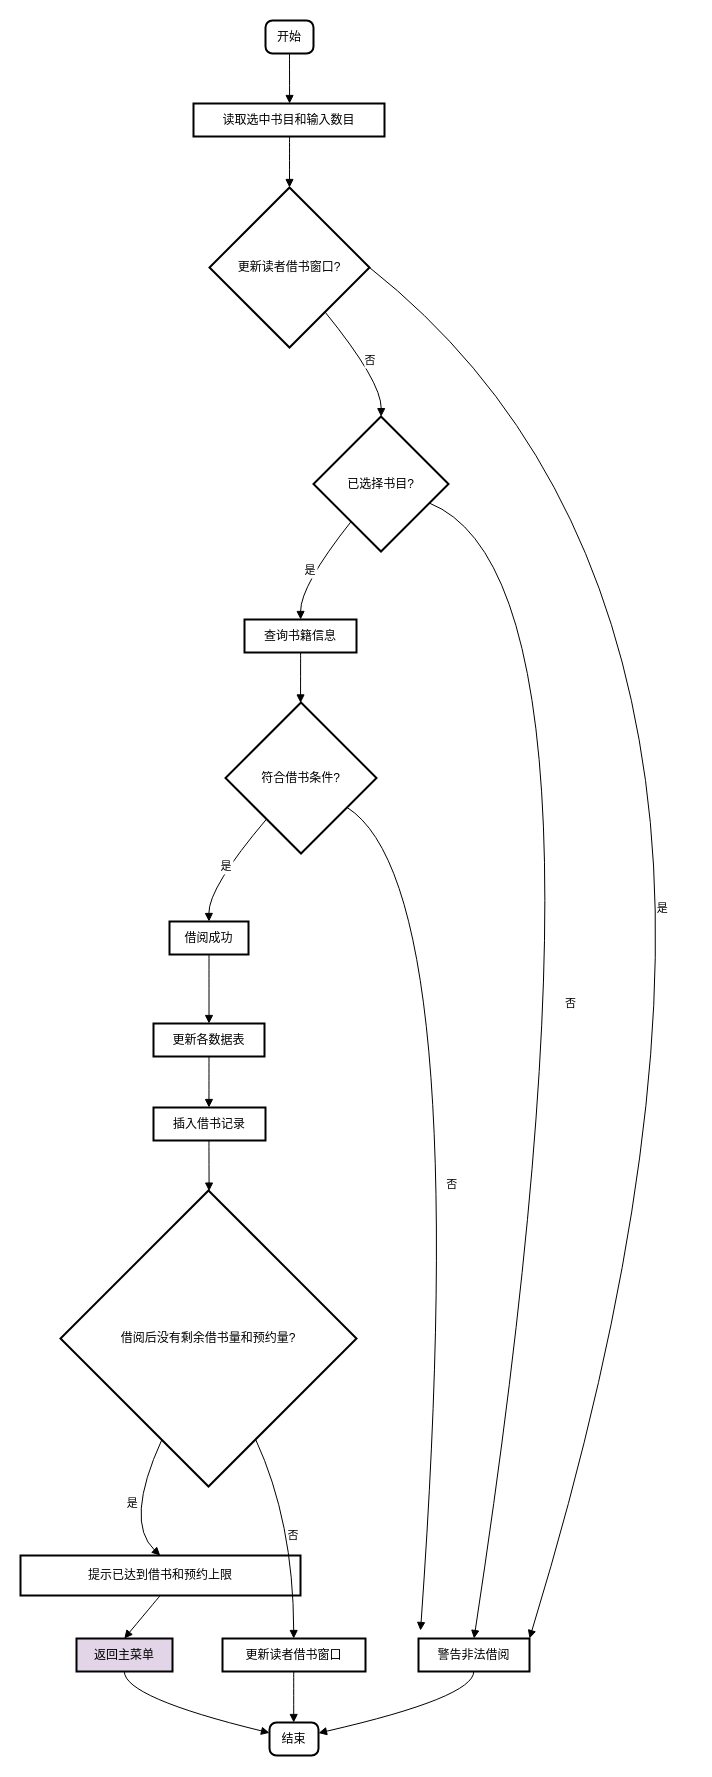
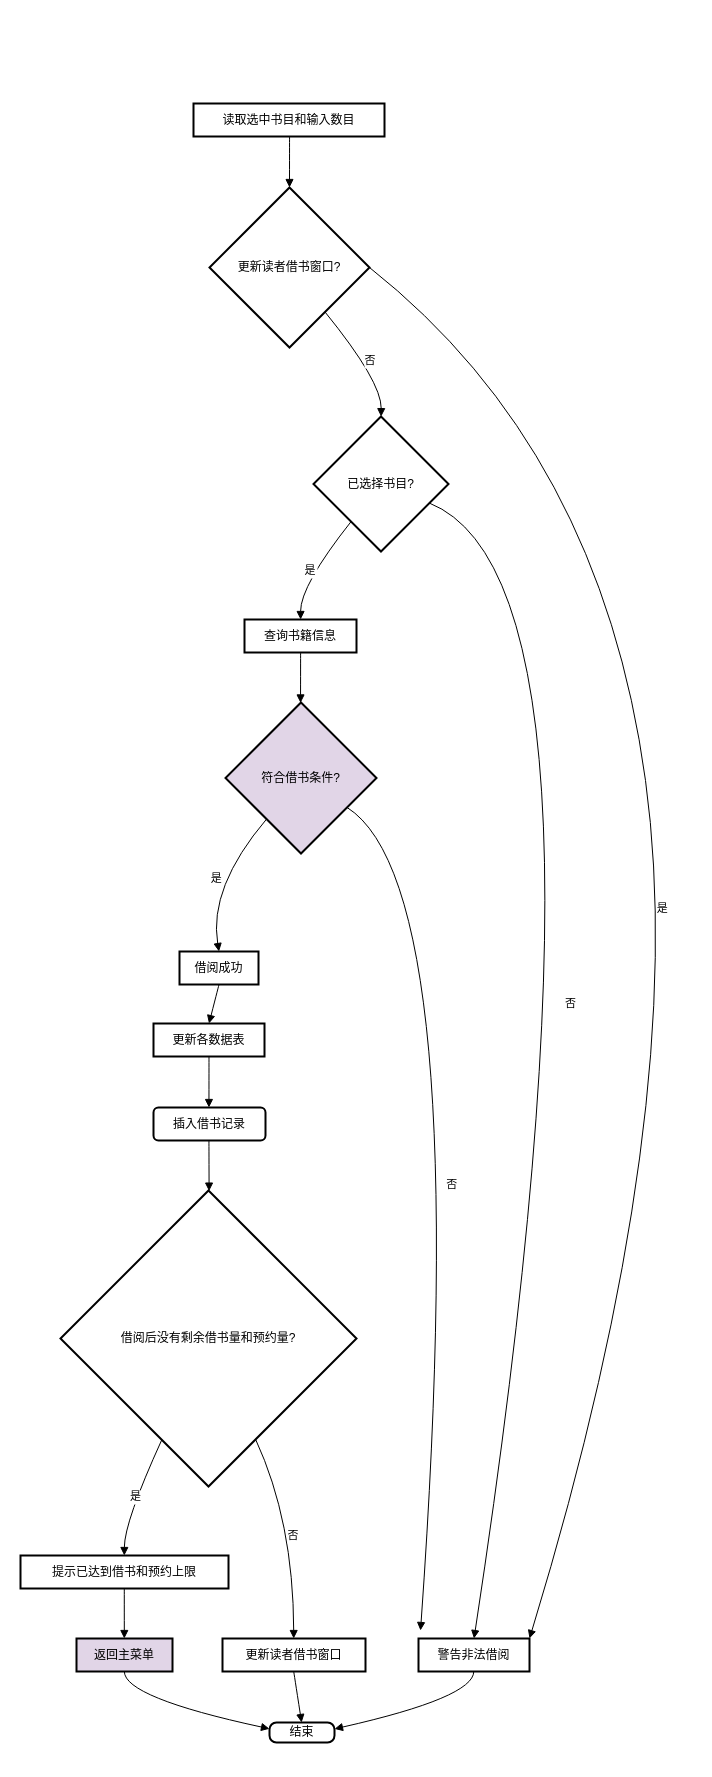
node "开始": removed
edge "开始" -> "读取选中书目和输入数目": removed
node "符合借书条件?": fillcolor #ffffff -> #e1d5e7
node "借阅成功": moved (209, 938) -> (219, 968)
node "插入借书记录": shape rectangle -> rounded rectangle
node "提示已达到借书和预约上限": size 280x40 -> 208x33
node "结束": size 49x33 -> 65x20
